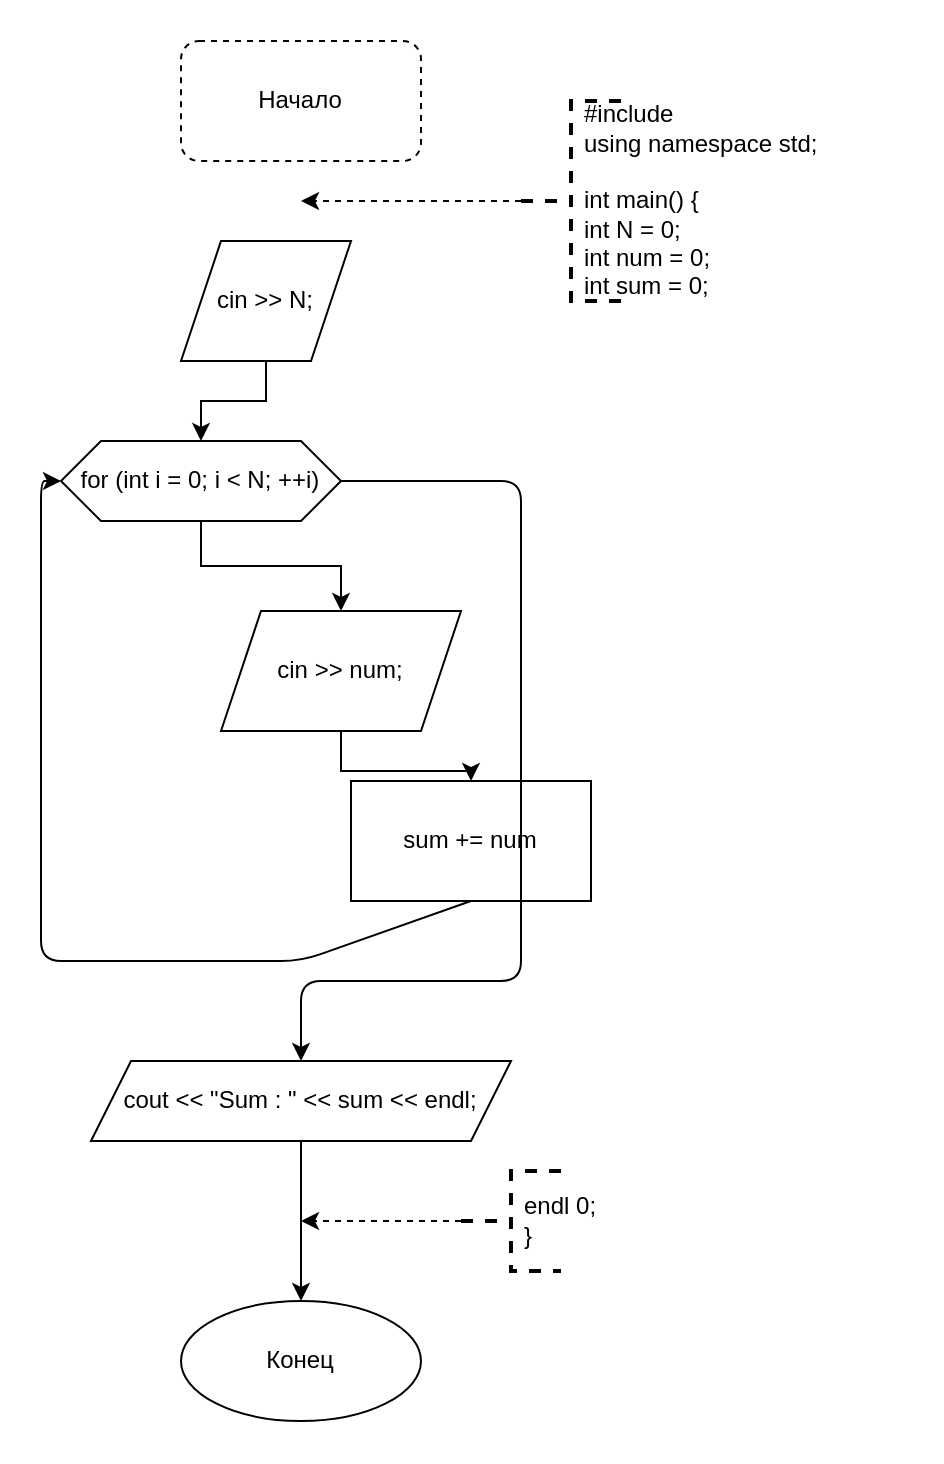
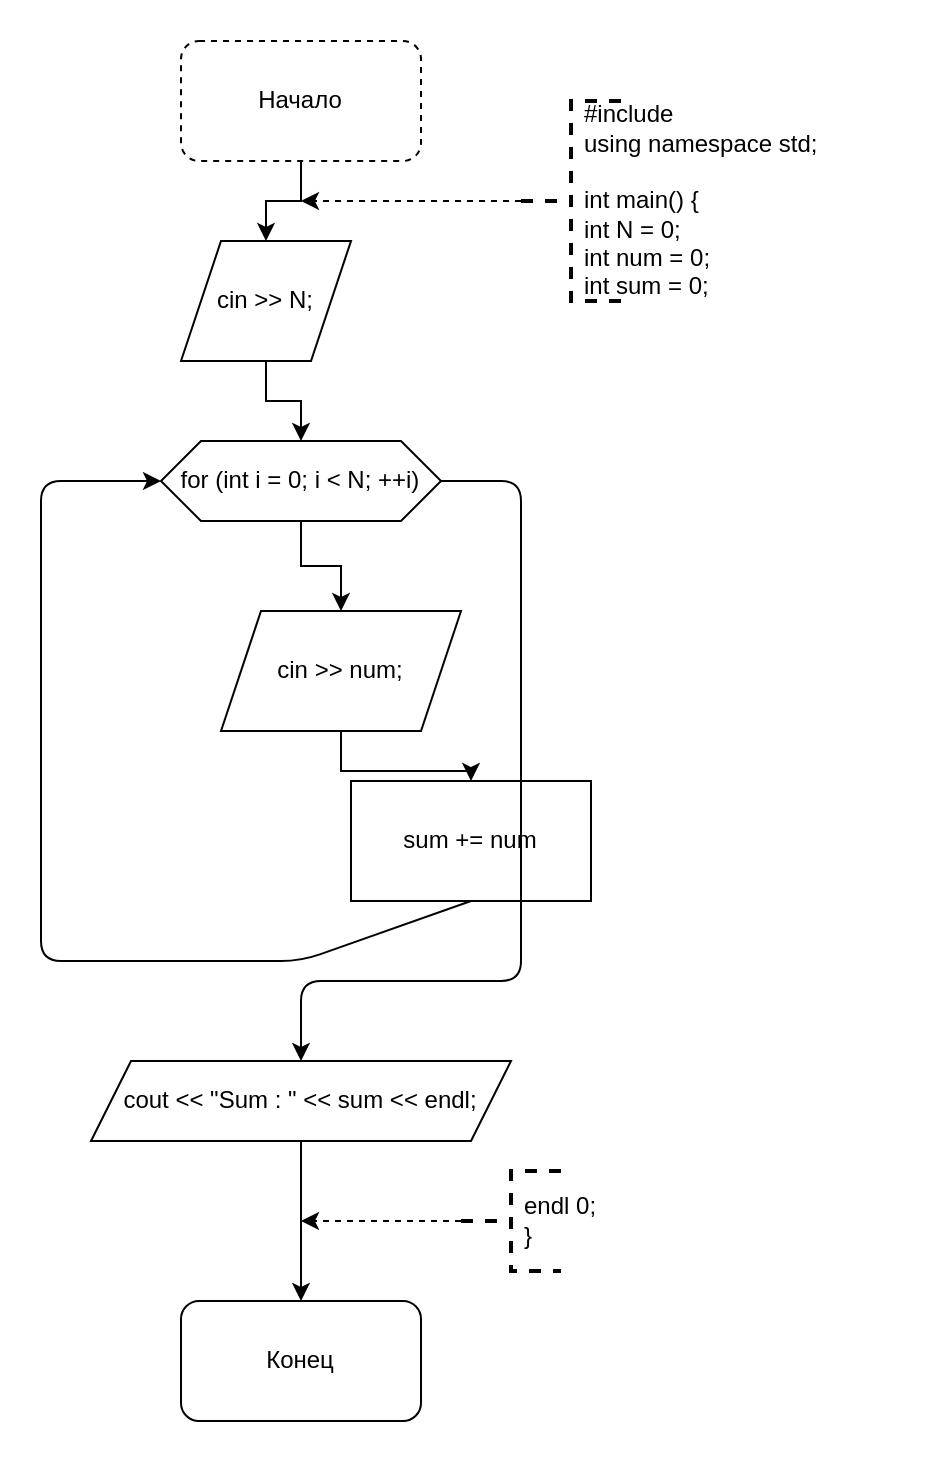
edge "Начало" -> "cin >> N;": added
node "for (int i = 0; i < N; ++i)": moved (201, 481) -> (301, 481)
node "Конец": shape ellipse -> rounded rectangle
